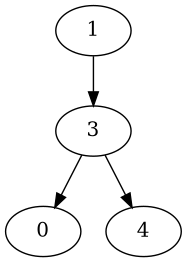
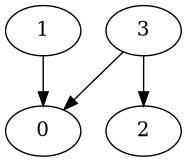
edge "1" -> "3": now "1" -> "0"
node "4": label "4" -> "2"
